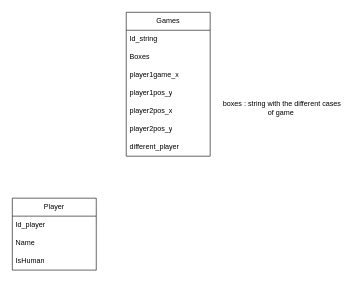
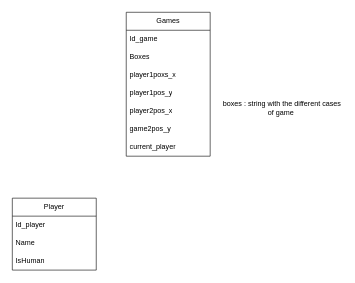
node "Id_string": label "Id_string" -> "Id_game"
node "player1game_x": label "player1game_x" -> "player1poxs_x"
node "player2pos_y": label "player2pos_y" -> "game2pos_y"
node "different_player": label "different_player" -> "current_player"
